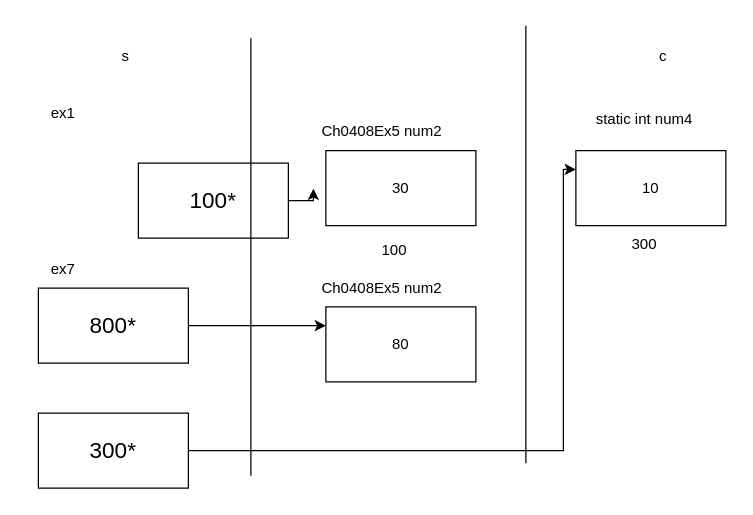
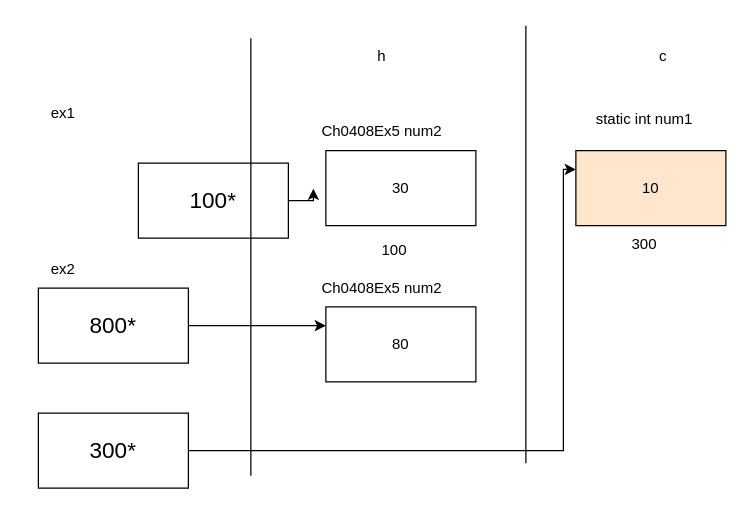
node "s": removed
node "h": added
node "static int num4": label "static int num4" -> "static int num1"
node "10": fillcolor #ffffff -> #ffe6cc
node "ex7": label "ex7" -> "ex2"
